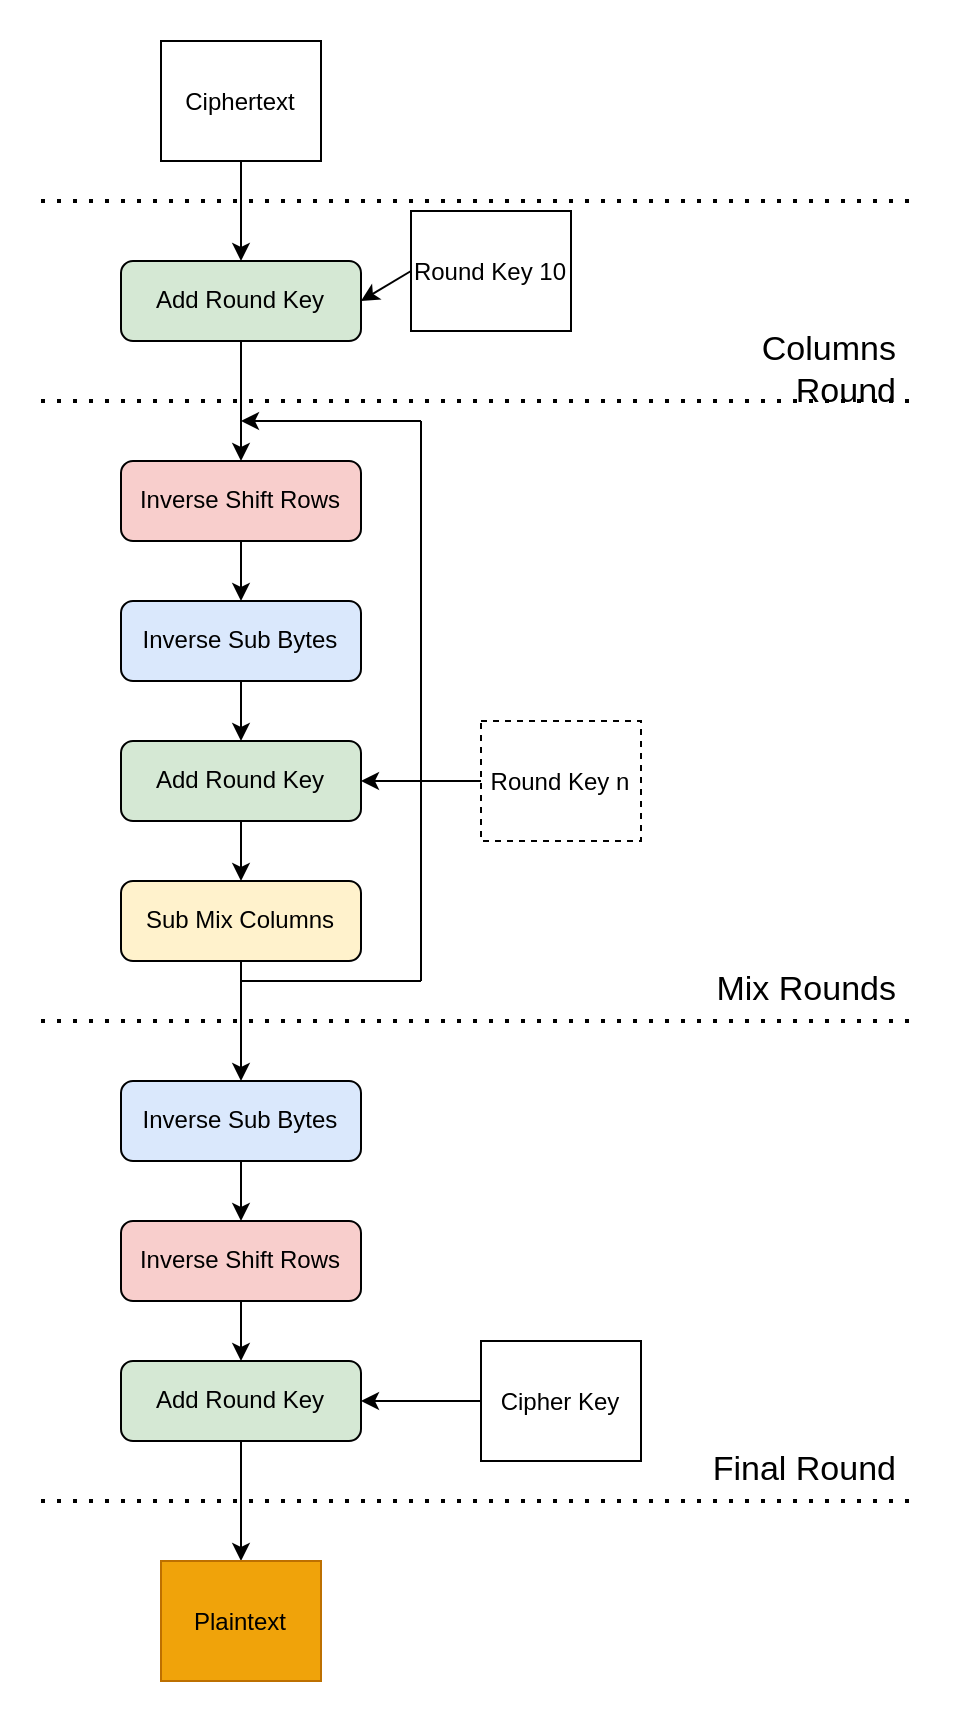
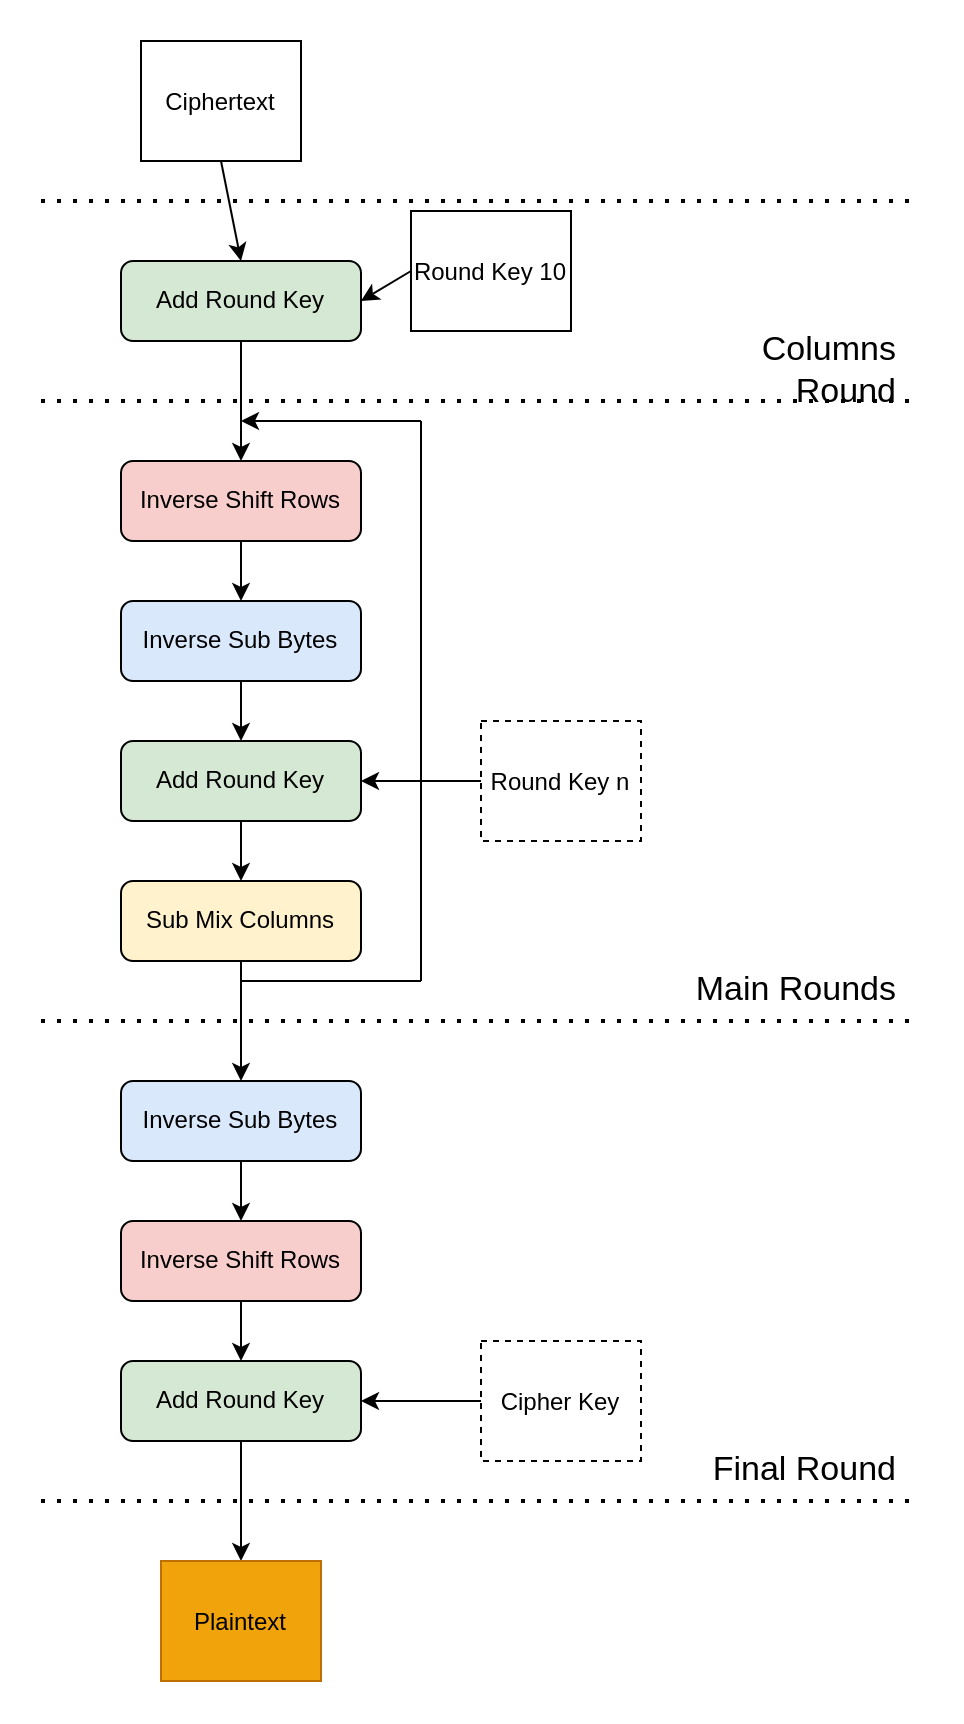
node "Ciphertext": moved (241, 101) -> (221, 101)
node "Mix Rounds": label "Mix Rounds" -> "Main Rounds"
node "Cipher Key": style solid -> dashed
